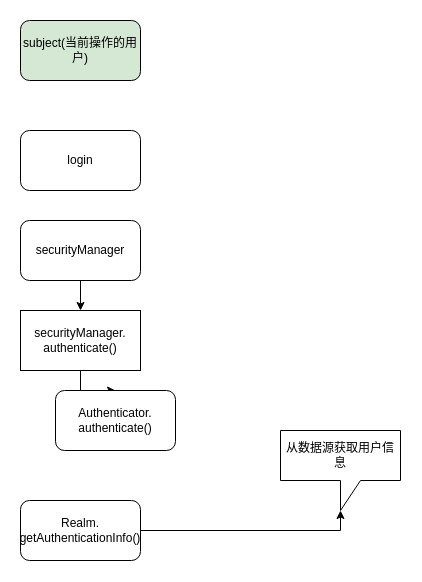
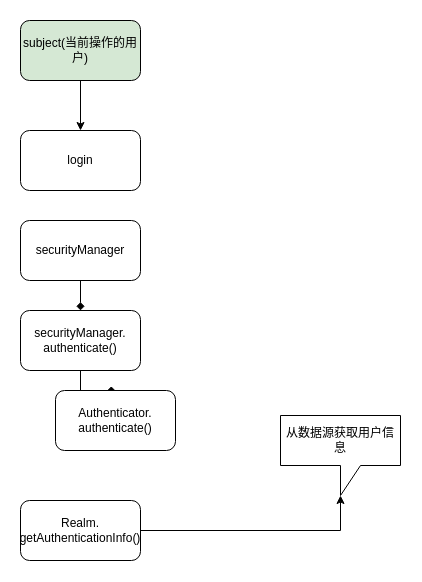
edge "subject(当前操作的用户)" -> "login": added
edge "securityManager" -> "securityManager. authenticate()": arrowhead classic -> diamond
node "securityManager. authenticate()": shape rectangle -> rounded rectangle
edge "securityManager. authenticate()" -> "Authenticator. authenticate()": arrowhead classic -> diamond
node "从数据源获取用户信息": moved (341, 471) -> (341, 456)
